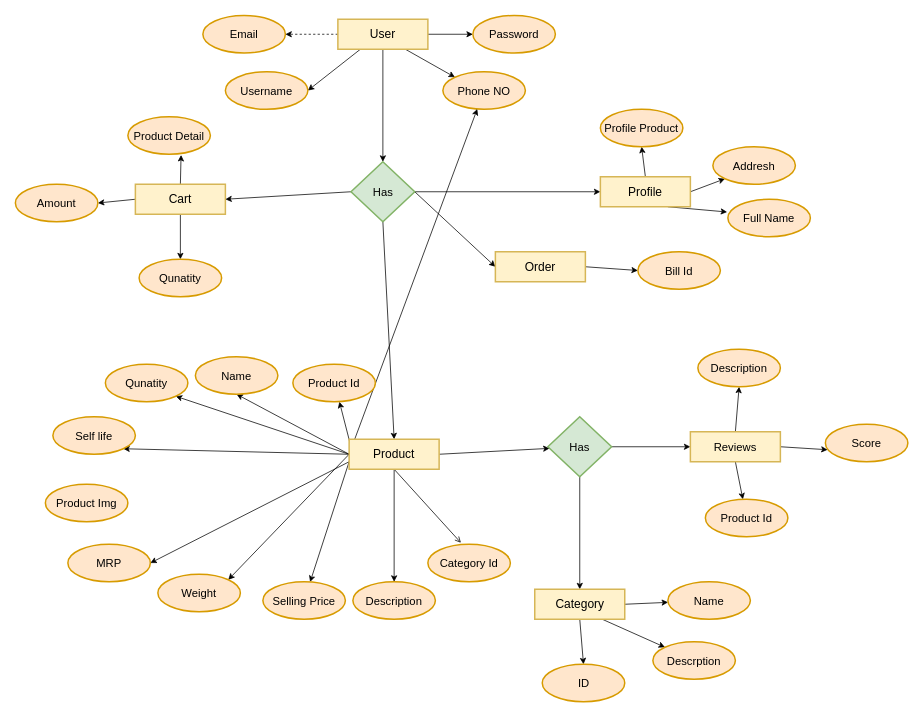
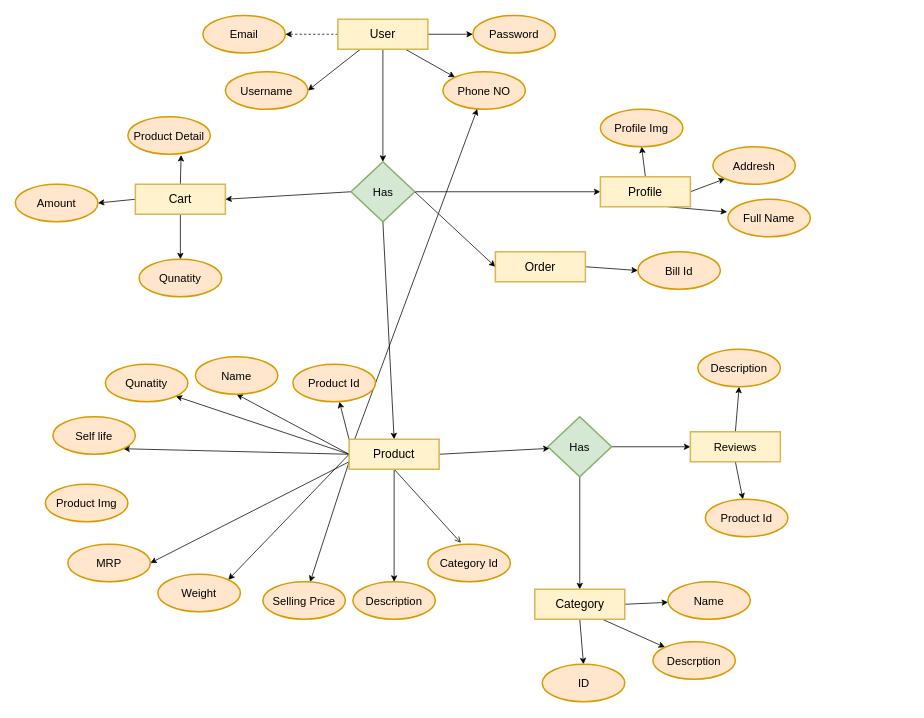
node "Profile Product": label "Profile Product" -> "Profile Img"
node "Score": removed
edge "Reviews" -> "Score": removed
